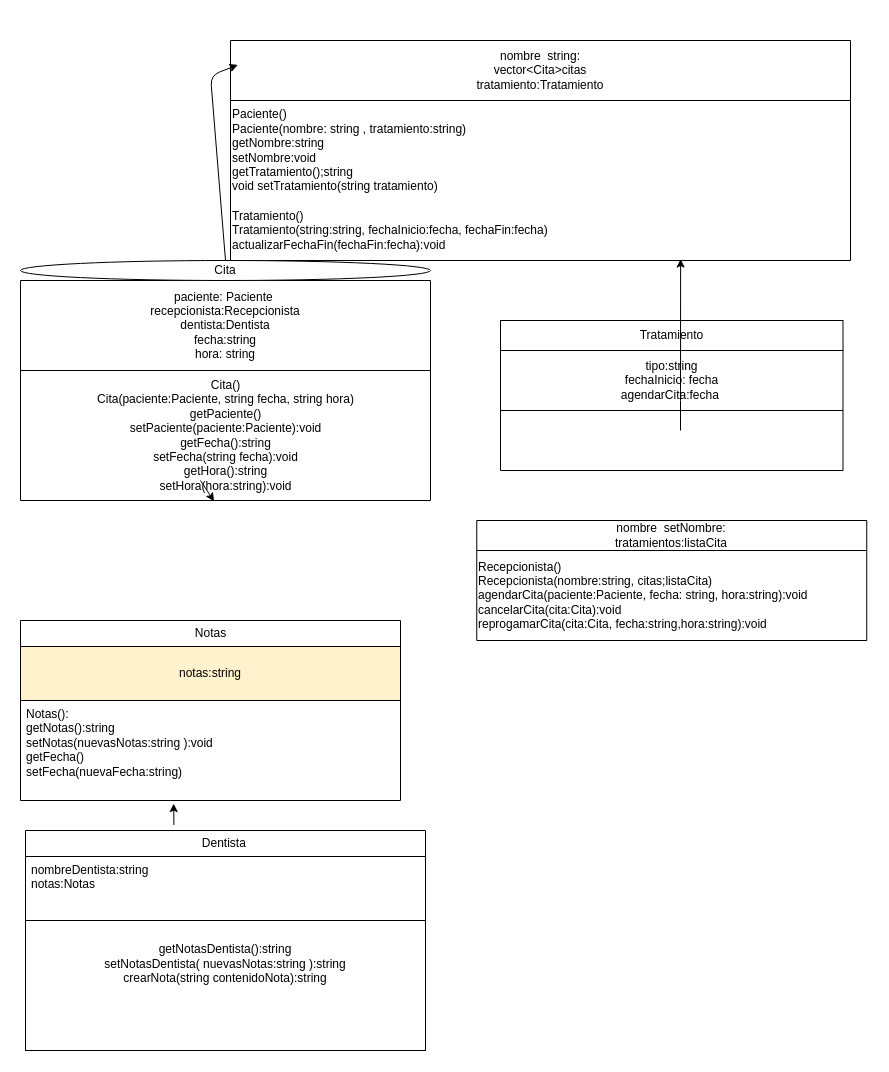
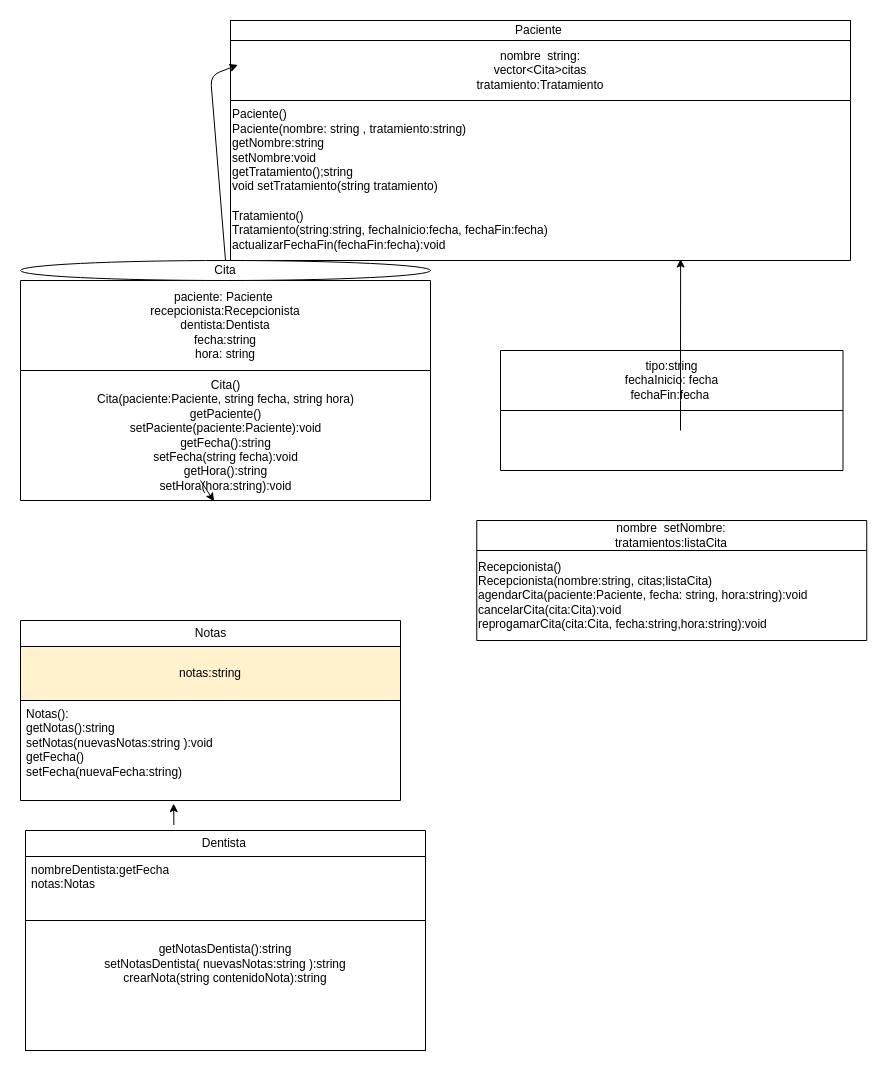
node "Paciente": added
node "Tratamiento": removed
node "tipo:string fechaInicio: fecha agendarCita:fecha": label "tipo:string fechaInicio: fecha agendarCita:fecha" -> "tipo:string fechaInicio: fecha fechaFin:fecha"
node "nombreDentista:string notas:Notas": label "nombreDentista:string notas:Notas" -> "nombreDentista:getFecha notas:Notas"
